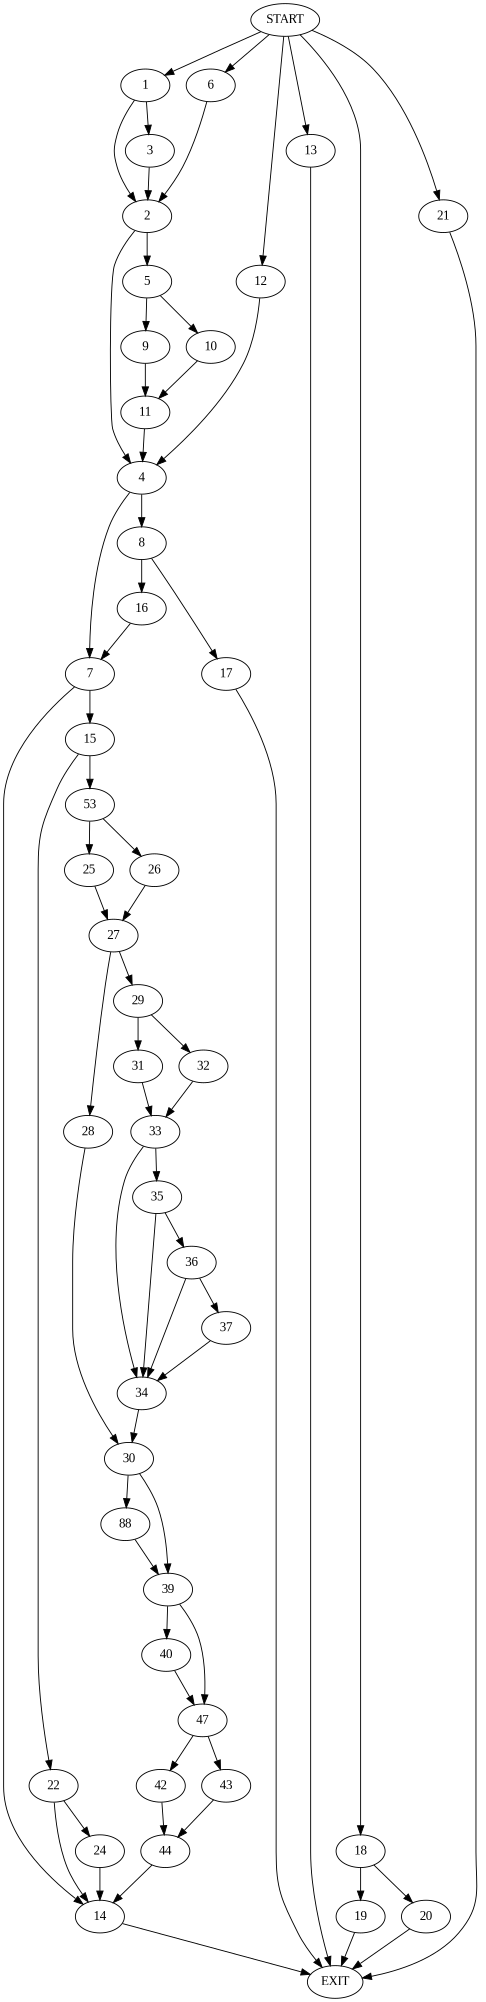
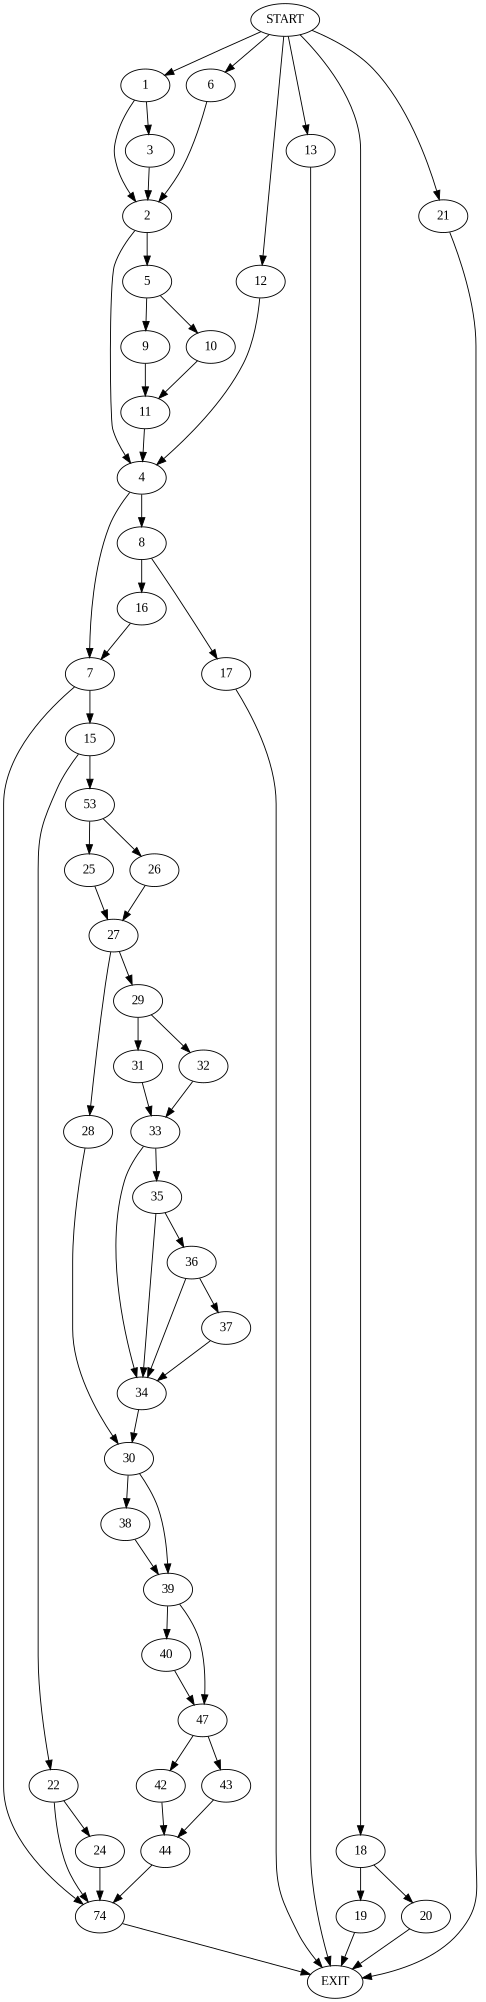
node "88": label "88" -> "38"
node "14": label "14" -> "74"
